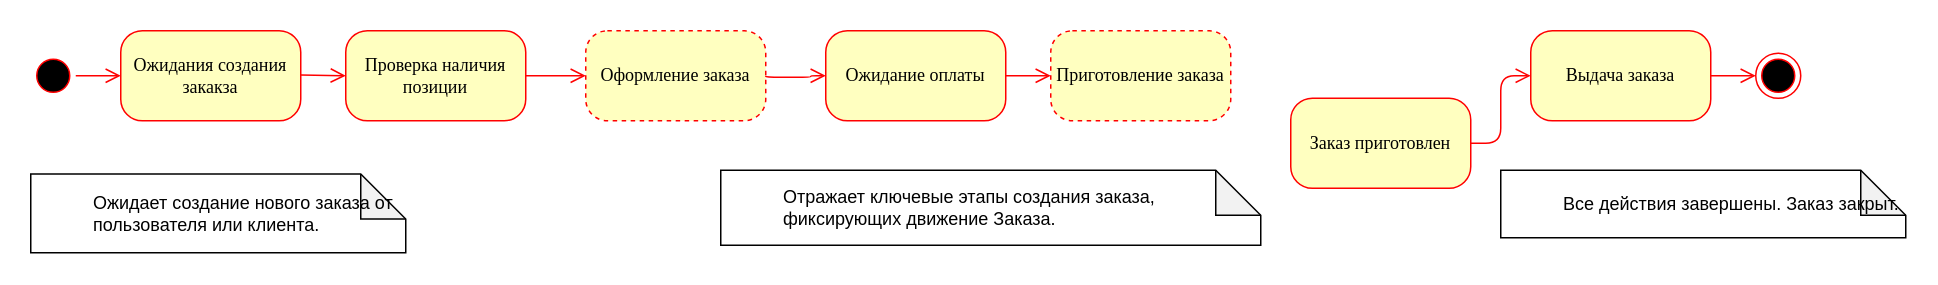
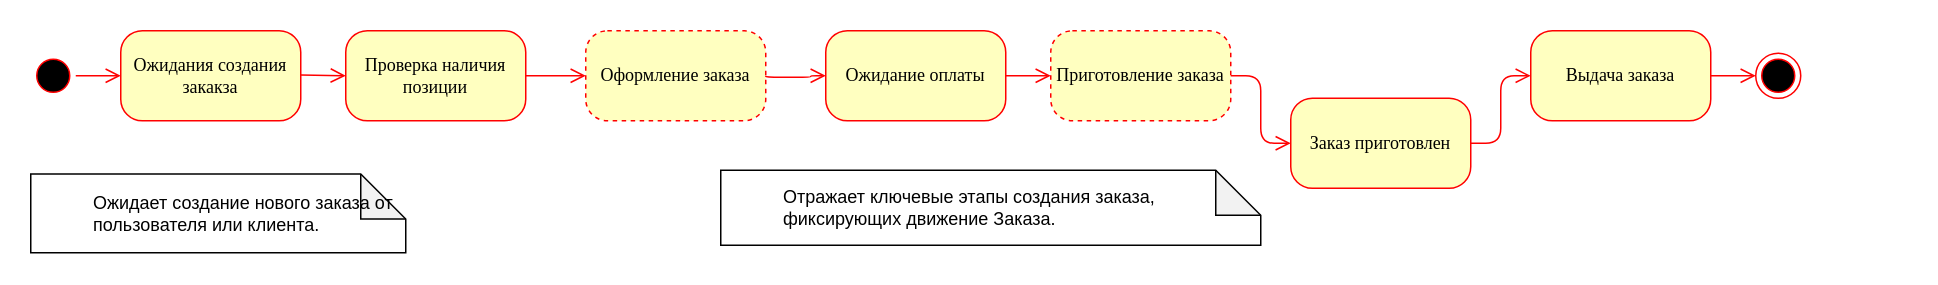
edge "Приготовление заказа" -> "Заказ приготовлен": added
node "Все действия завершены. Заказ закрыт.": removed
